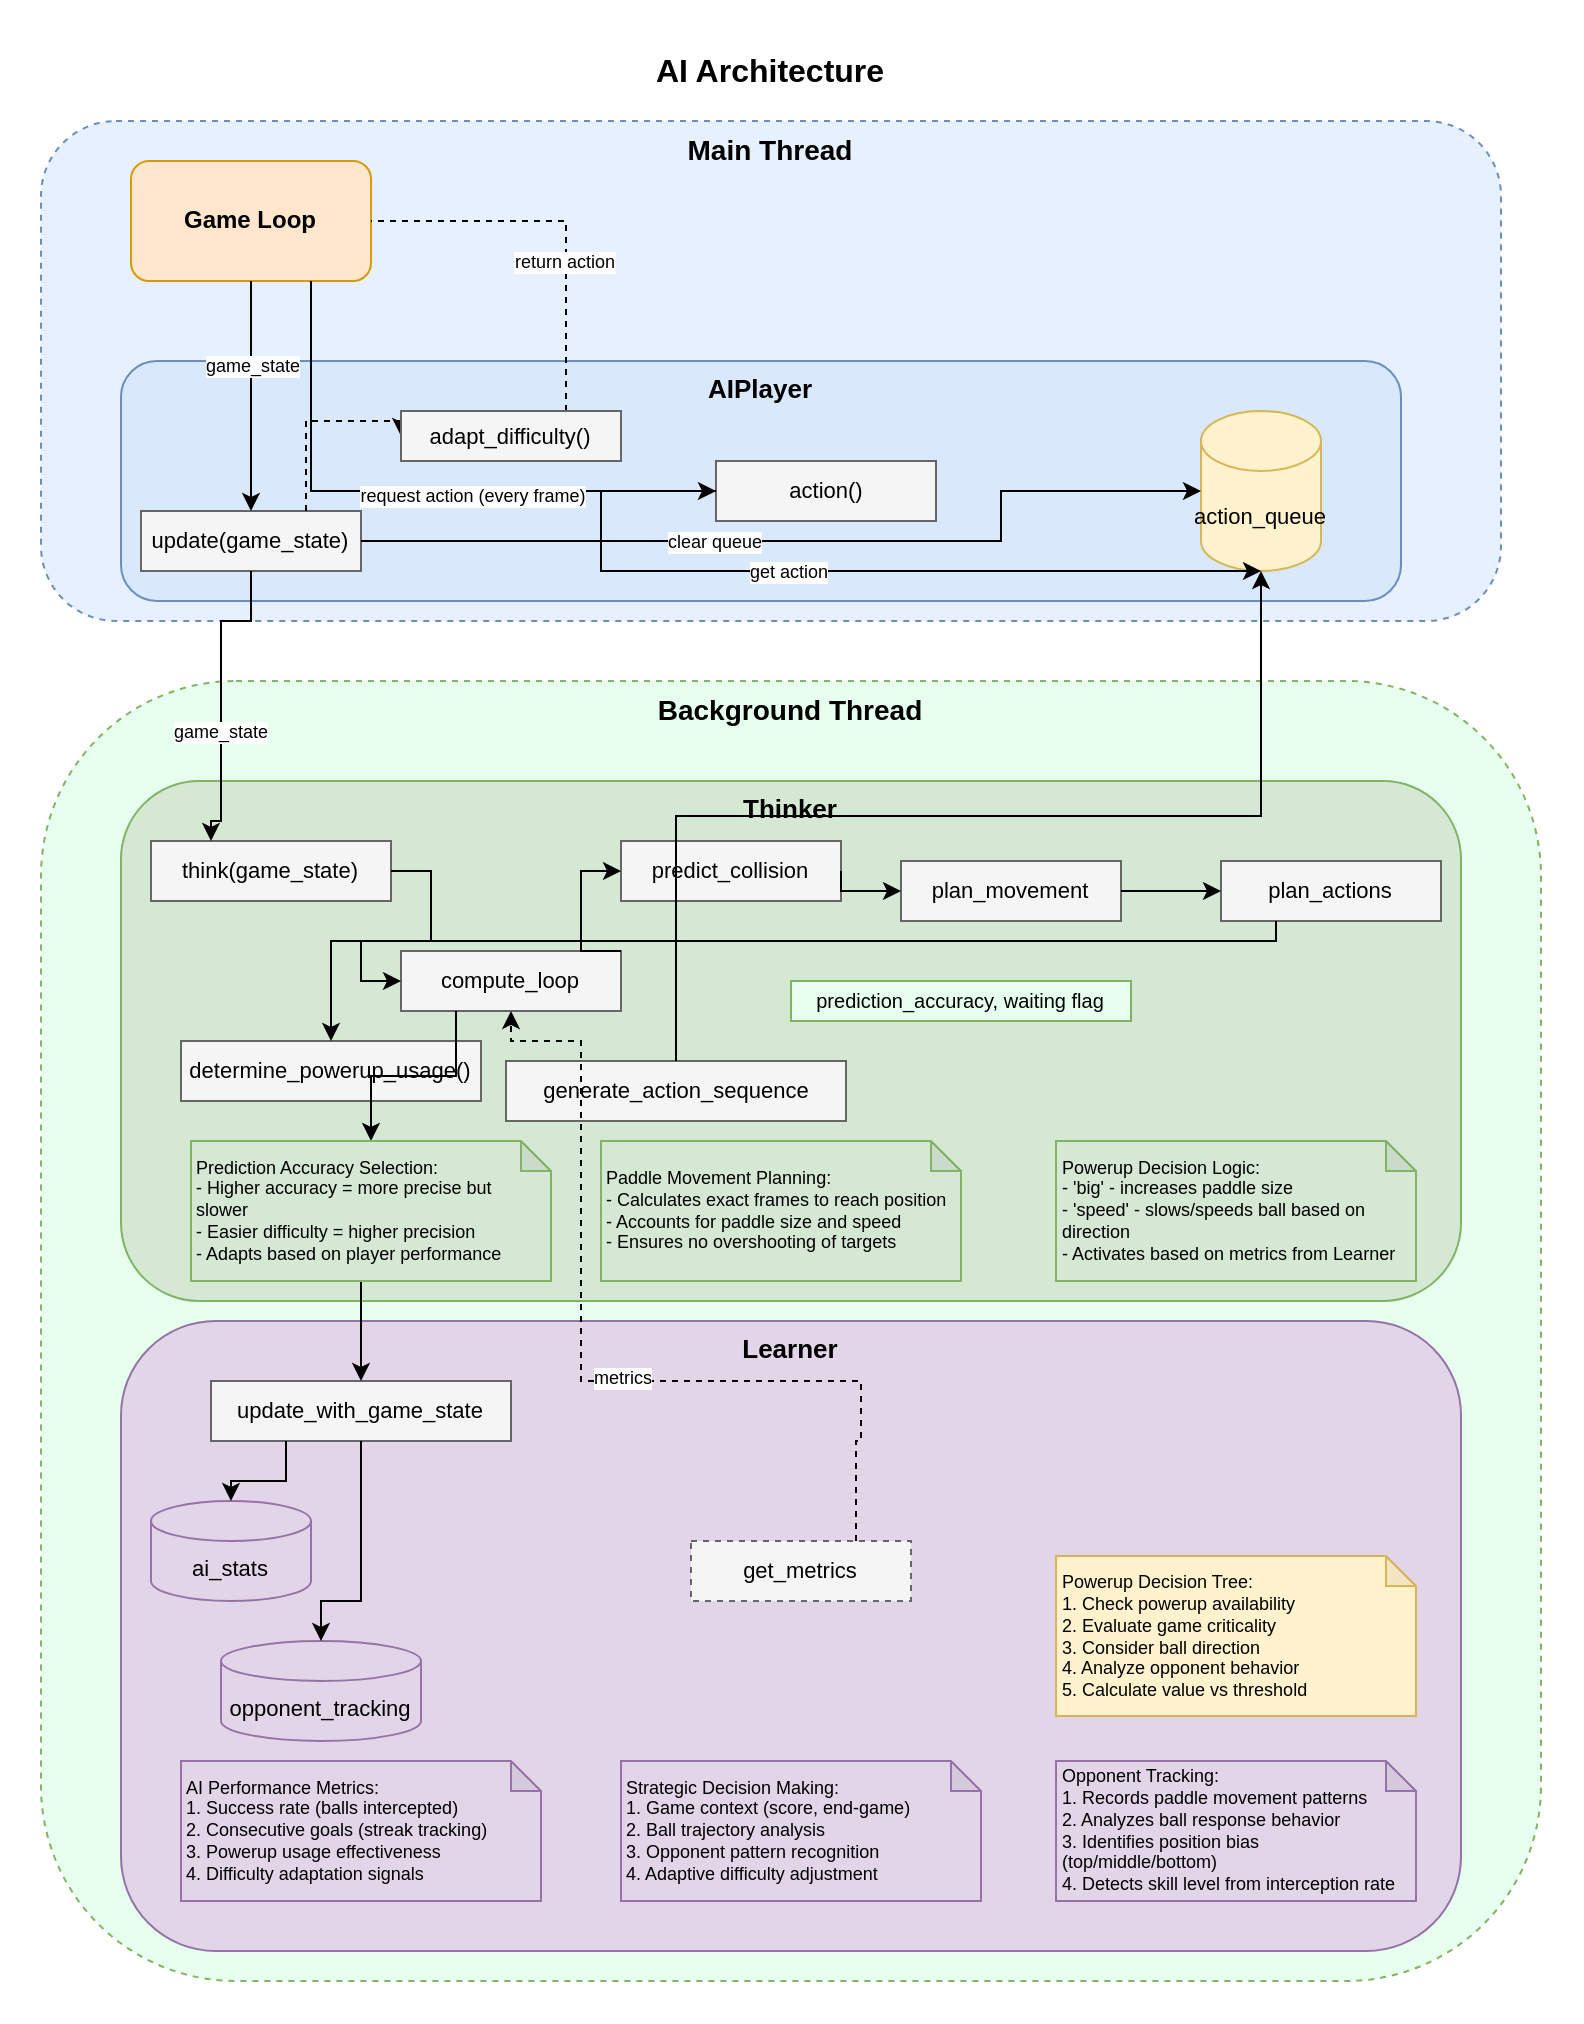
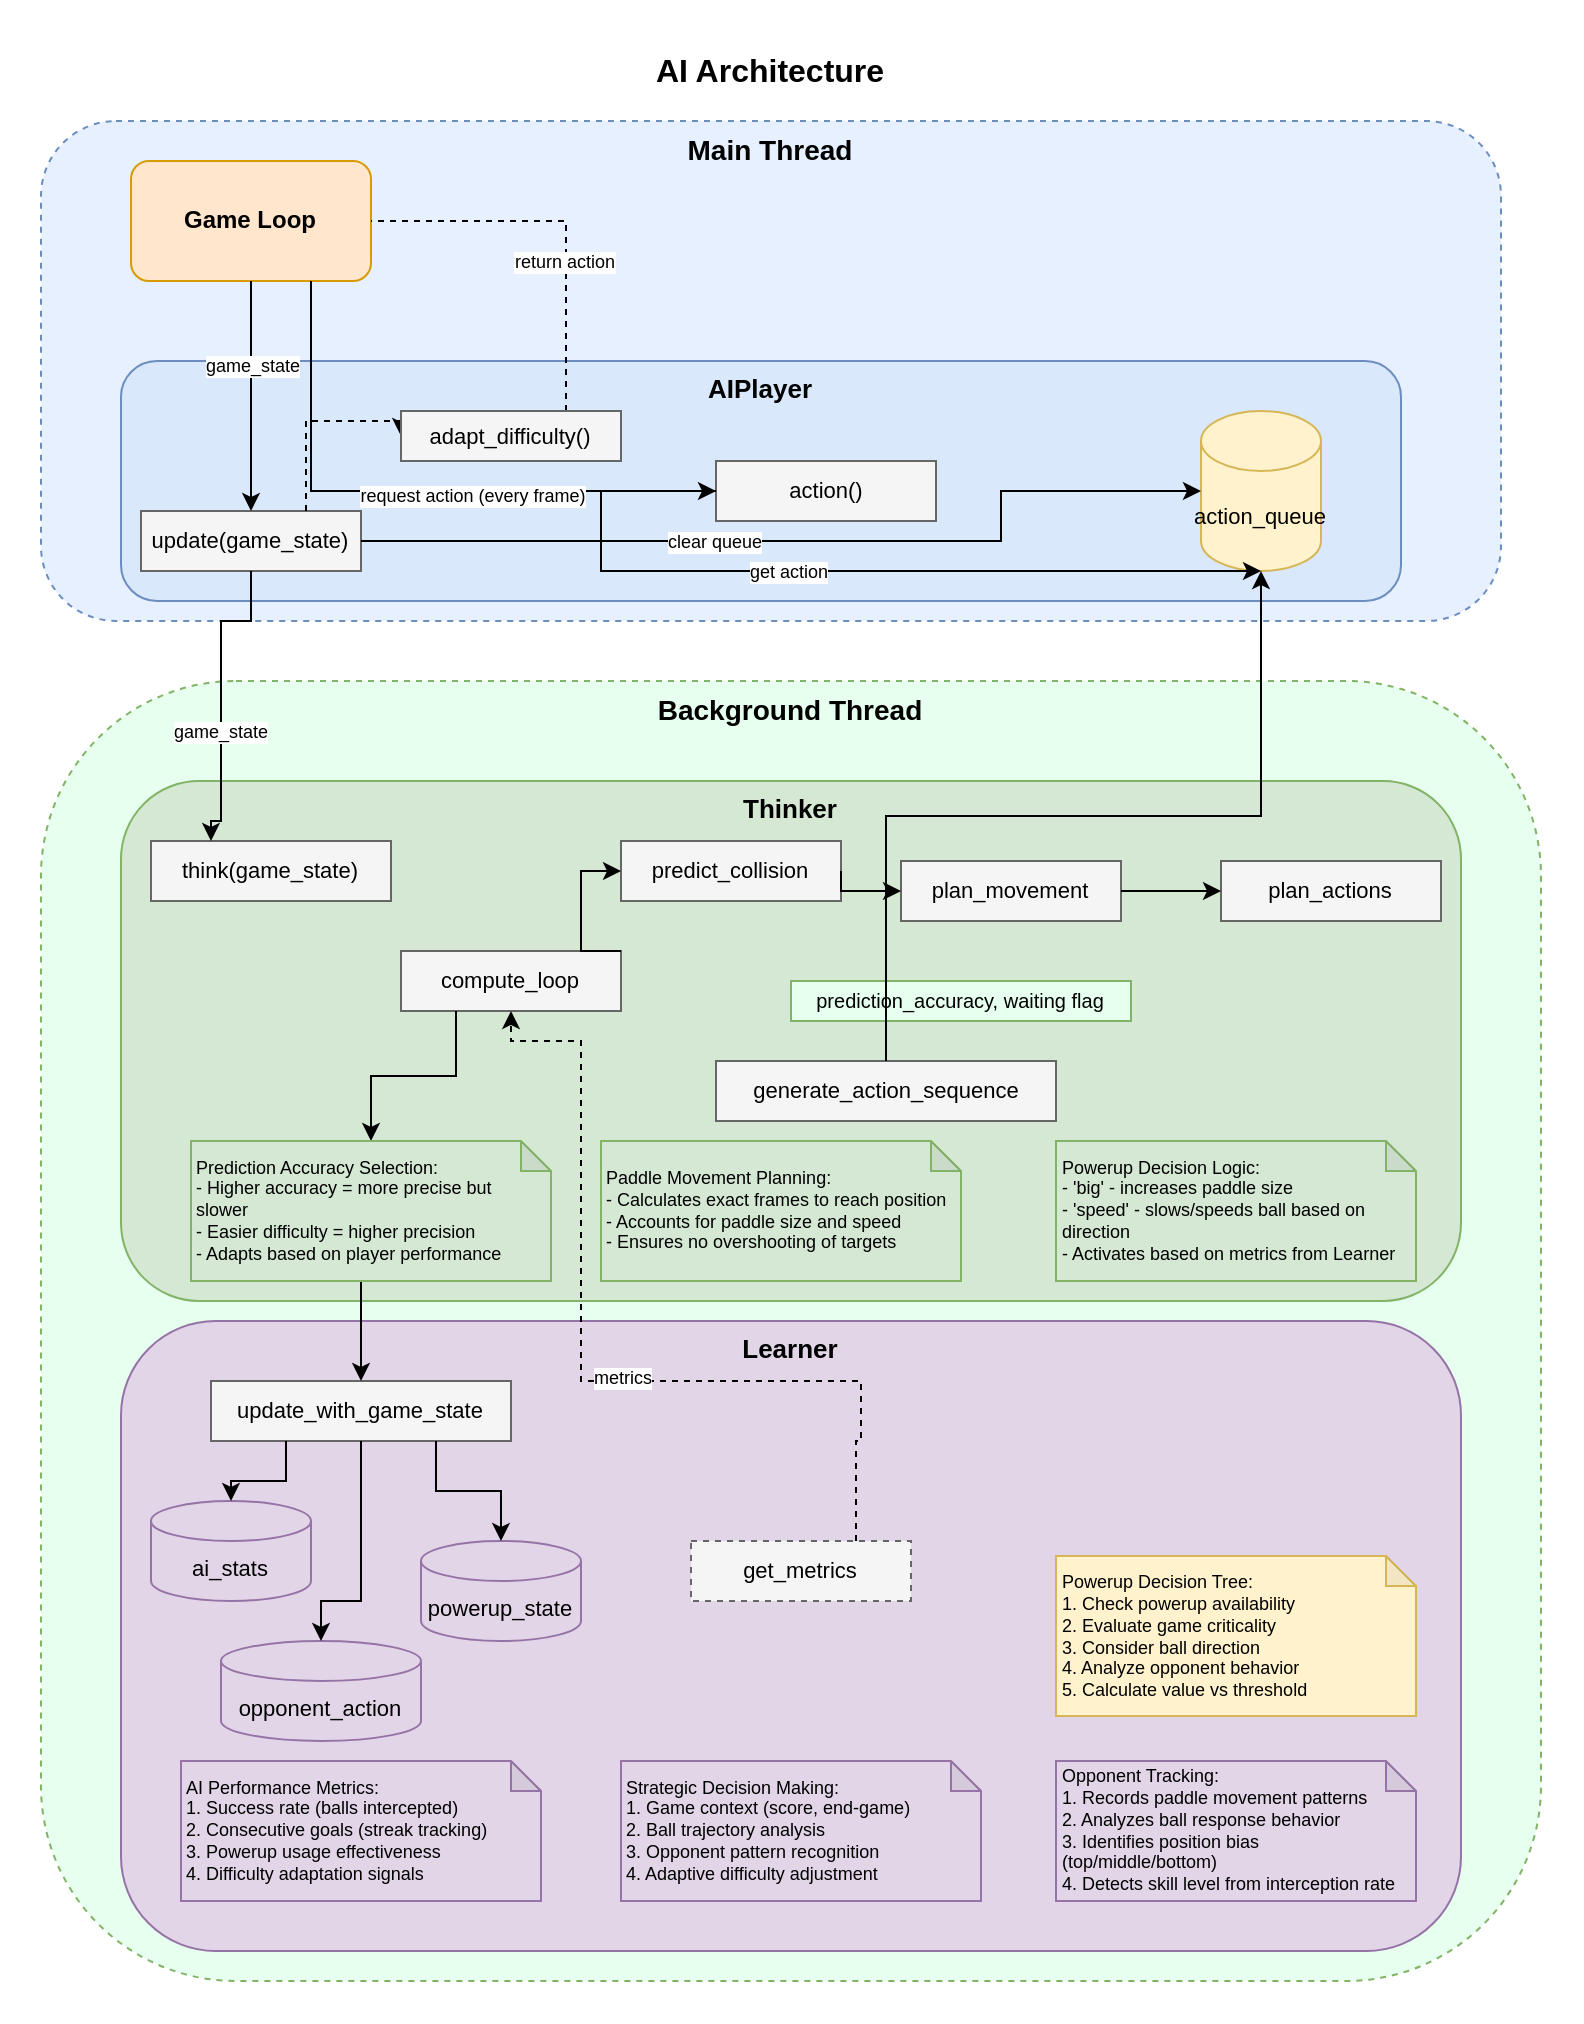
edge "think(game_state)" -> "compute_loop": removed
edge "plan_actions" -> "determine_powerup_usage()": removed
node "determine_powerup_usage()": removed
node "generate_action_sequence": moved (676, 1091) -> (886, 1091)
edge "update_with_game_state" -> "powerup_state": added
node "powerup_state": added
node "opponent_tracking": label "opponent_tracking" -> "opponent_action"
